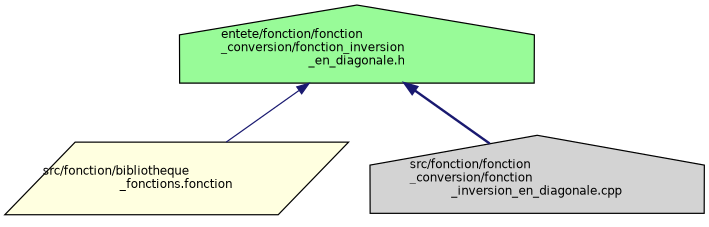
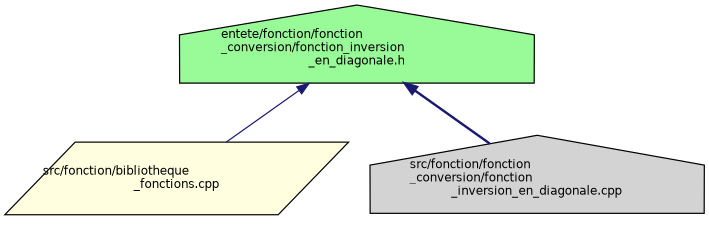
node "src/fonction/bibliotheque _fonctions.fonction": label "src/fonction/bibliotheque _fonctions.fonction" -> "src/fonction/bibliotheque _fonctions.cpp"
